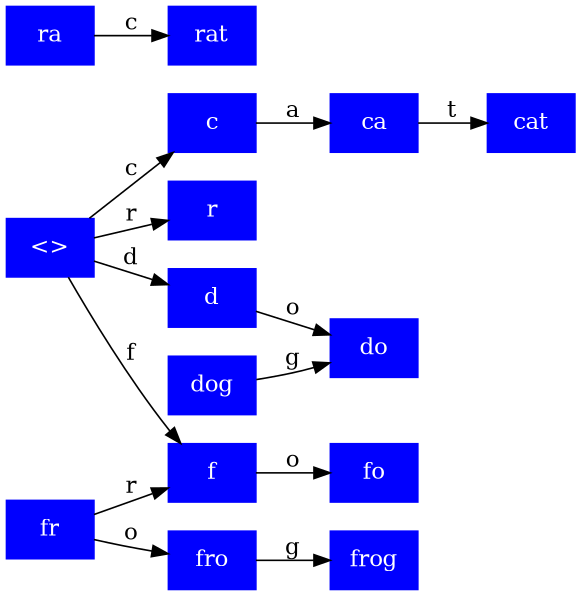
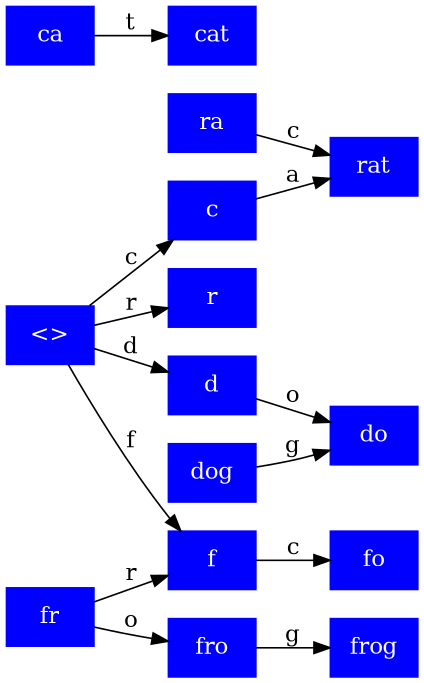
edge "c" -> "ca": now "c" -> "rat"
edge "f" -> "fo": label "o" -> "c"
